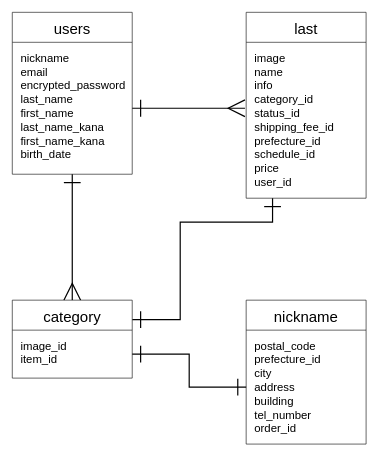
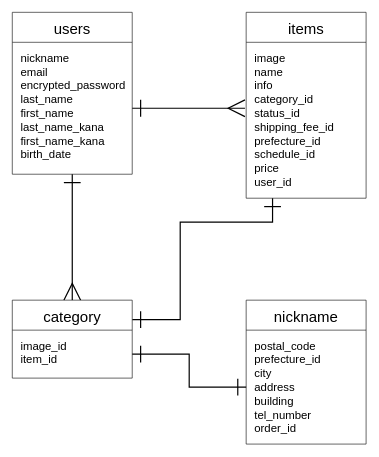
node "last": label "last" -> "items"
